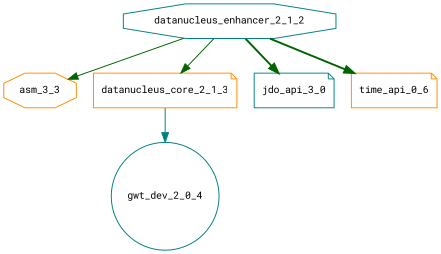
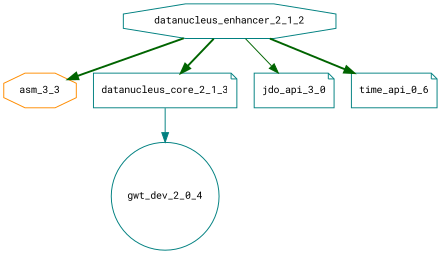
edge "datanucleus_enhancer_2_1_2" -> "datanucleus_core_2_1_3": style solid -> bold
edge "datanucleus_enhancer_2_1_2" -> "jdo_api_3_0": style bold -> solid
edge "datanucleus_enhancer_2_1_2" -> "asm_3_3": style solid -> bold
node "datanucleus_core_2_1_3": color darkorange -> teal
node "time_api_0_6": color darkorange -> teal
